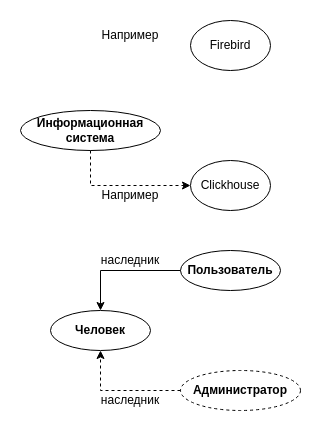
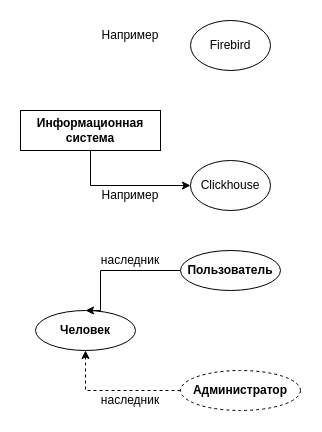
node "Информационная система": shape ellipse -> rectangle
edge "Информационная система" -> "Clickhouse": style dashed -> solid
node "Человек": moved (101, 331) -> (86, 331)
